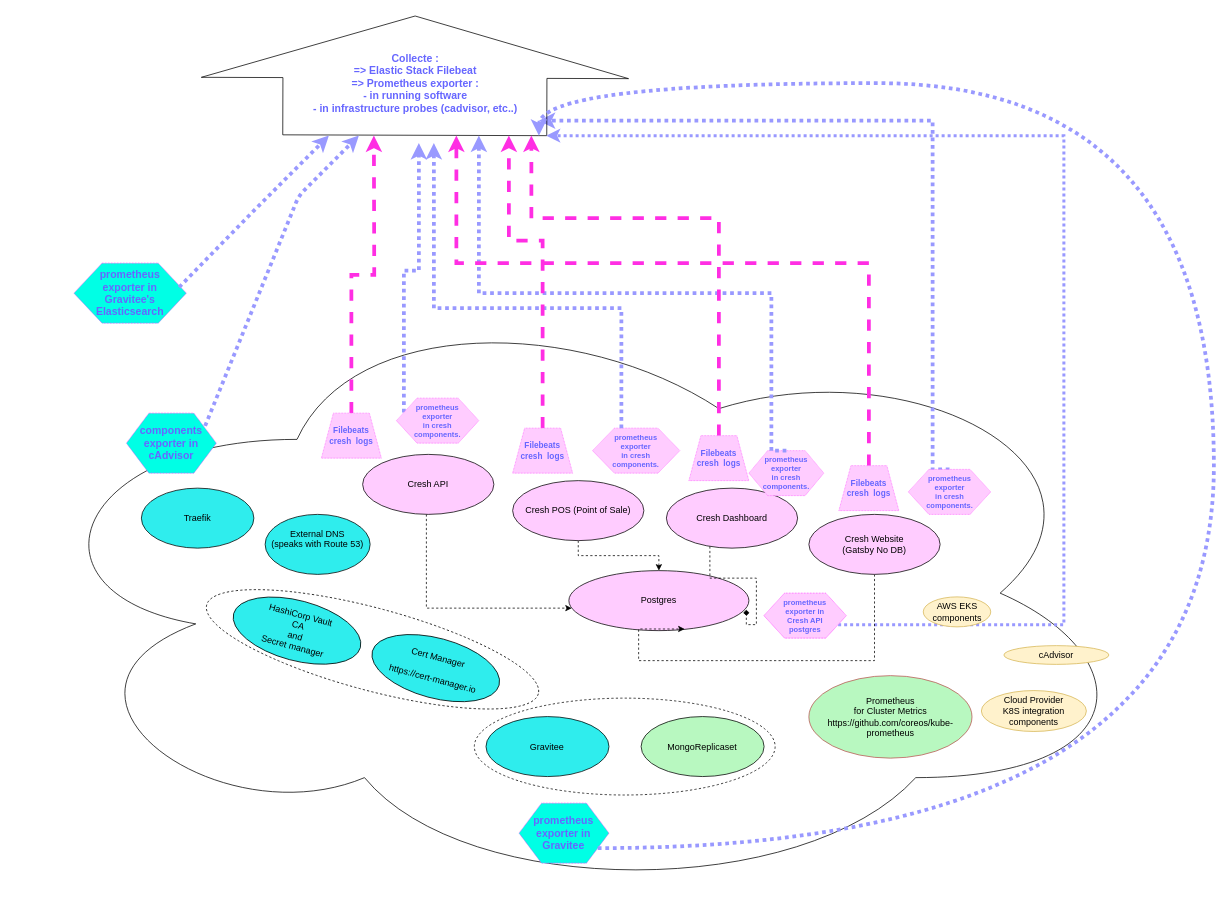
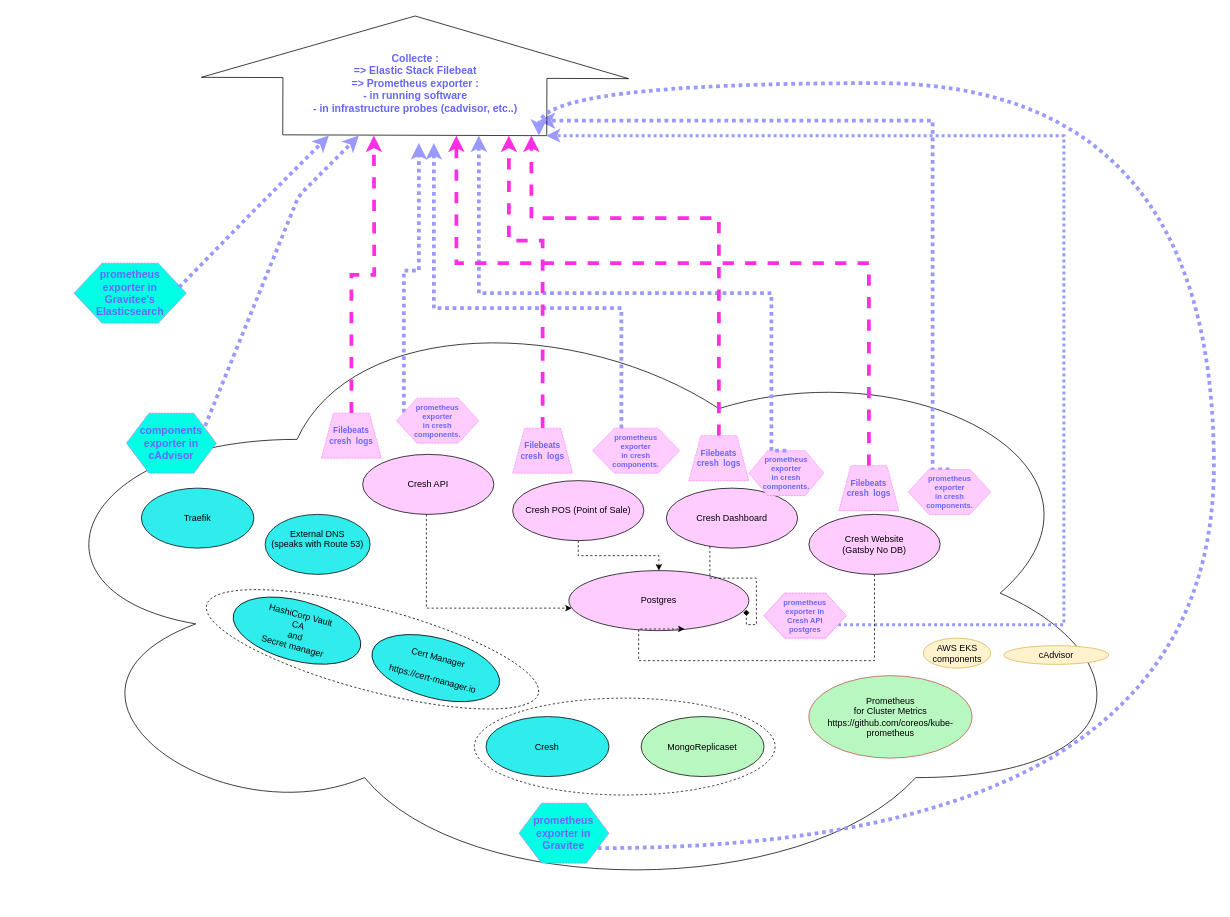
node "AWS EKS components": moved (957, 612) -> (957, 653)
node "Cloud Provider K8S integration components": removed
node "Gravitee": label "Gravitee" -> "Cresh"
